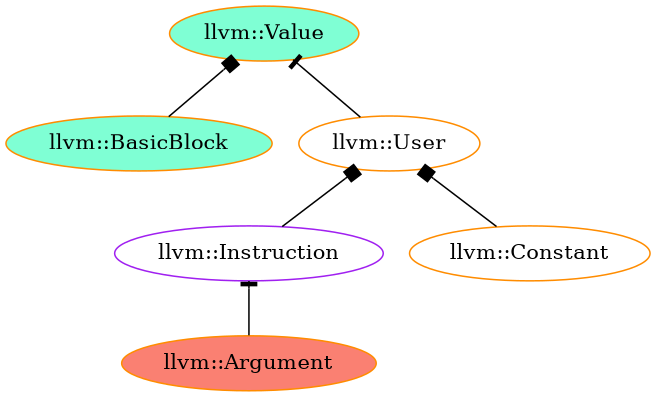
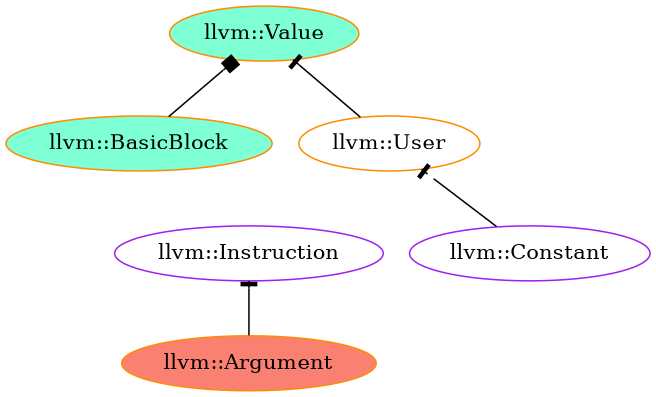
edge "llvm::Instruction" -> "llvm::User": removed
edge "llvm::Constant" -> "llvm::User": arrowhead box -> tee
node "llvm::Constant": color darkorange -> purple
